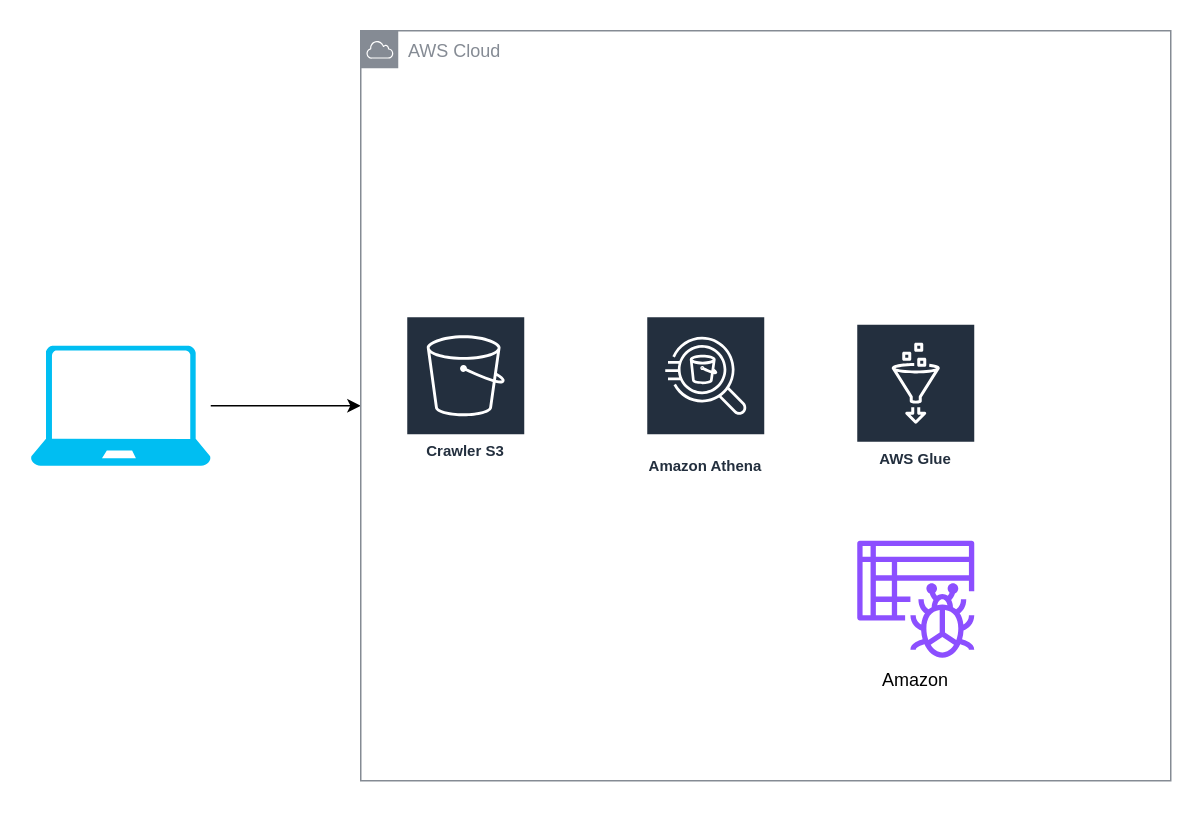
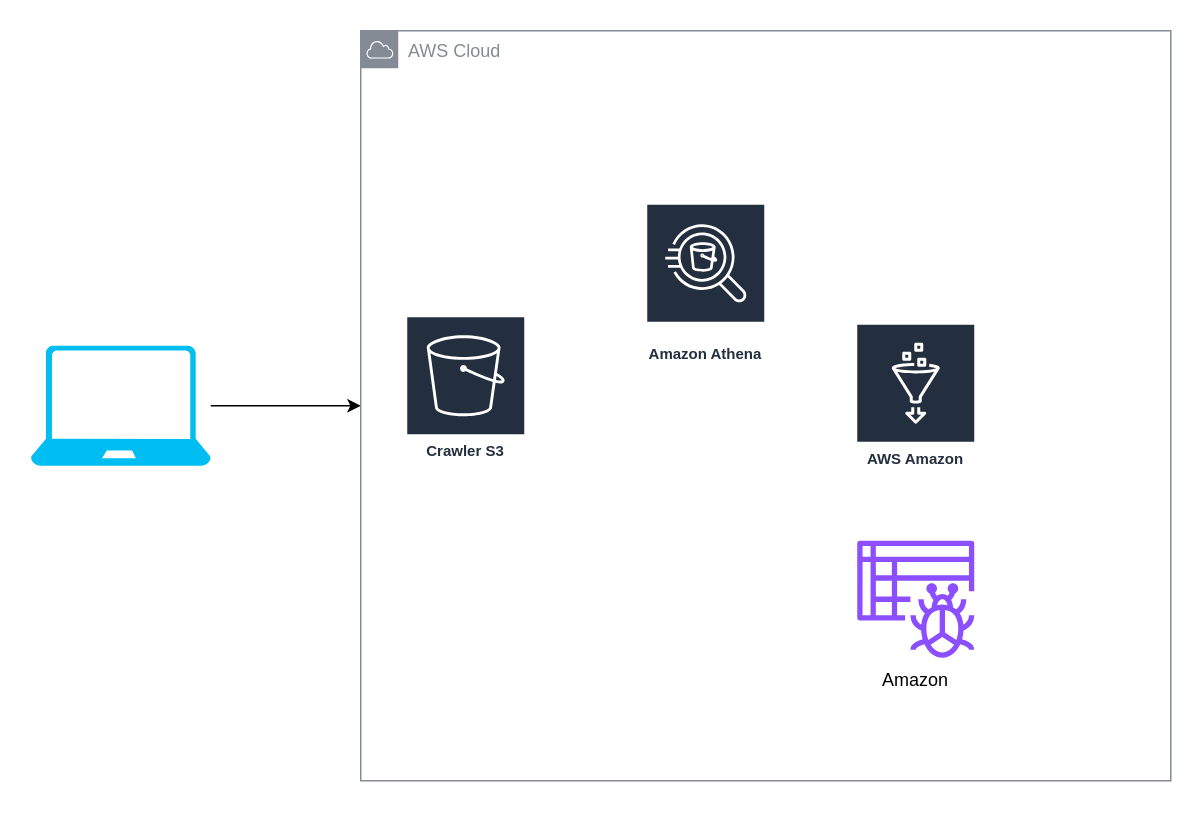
node "Amazon Athena": moved (706, 398) -> (706, 286)
node "AWS Glue": label "AWS Glue" -> "AWS Amazon"
